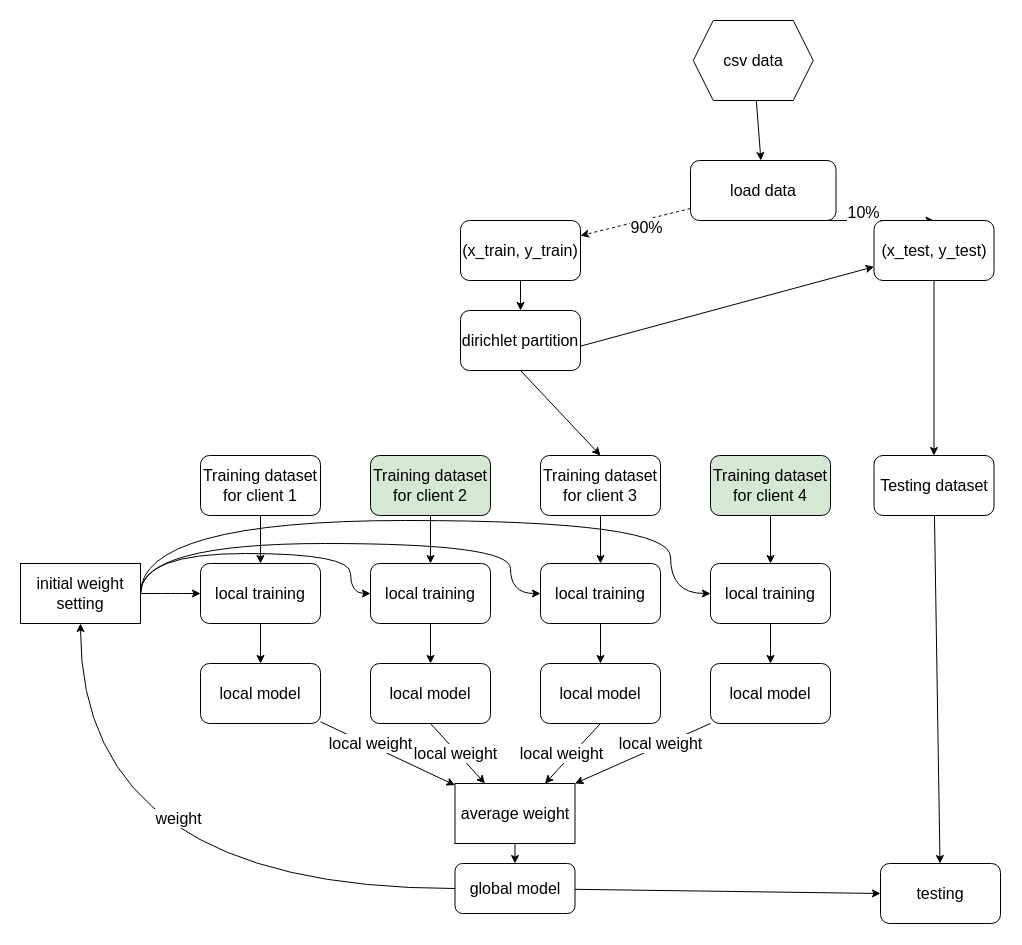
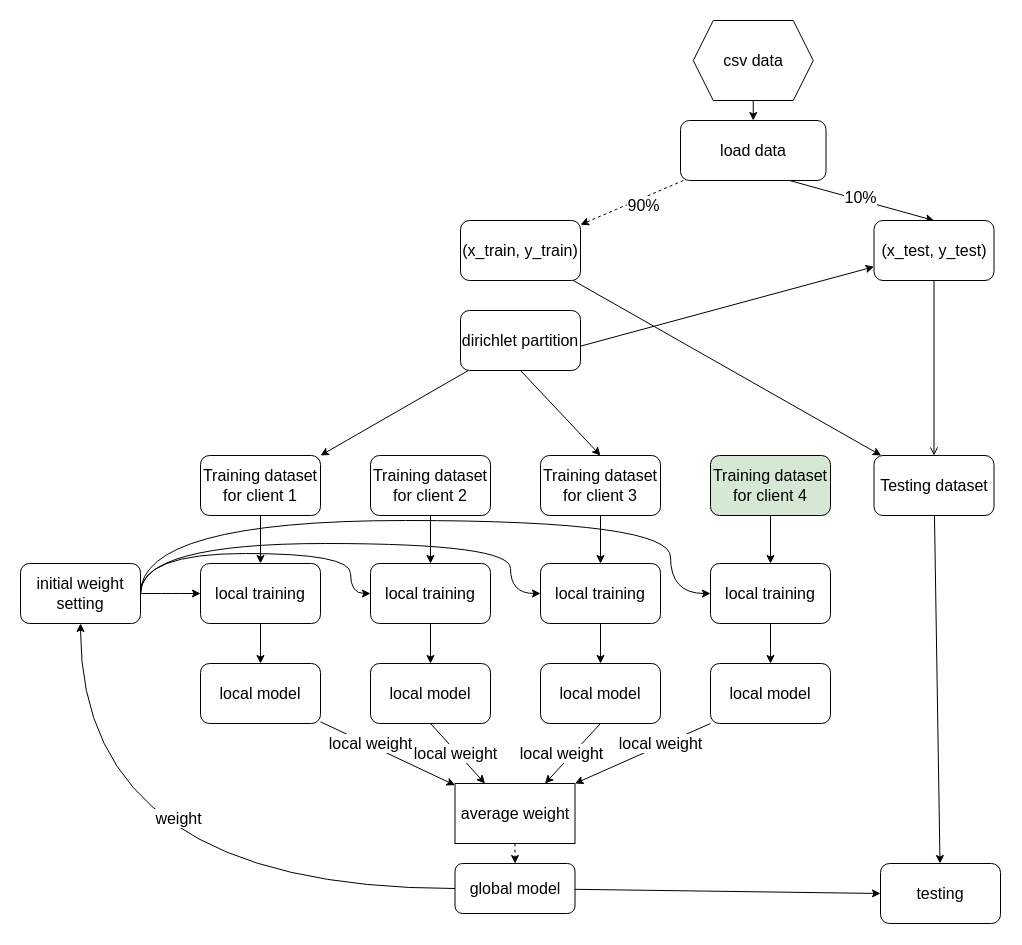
node "load data": moved (763, 191) -> (753, 151)
edge "(x_train, y_train)" -> "dirichlet partition": now "(x_train, y_train)" -> "Testing dataset"
edge "dirichlet partition" -> "Training dataset for client 1": added
edge "(x_test, y_test)" -> "Testing dataset": arrowhead classic -> open
node "Training dataset for client 2": fillcolor #d5e8d4 -> #ffffff
node "initial weight setting": shape rectangle -> rounded rectangle
edge "average weight" -> "global model": style solid -> dashed
